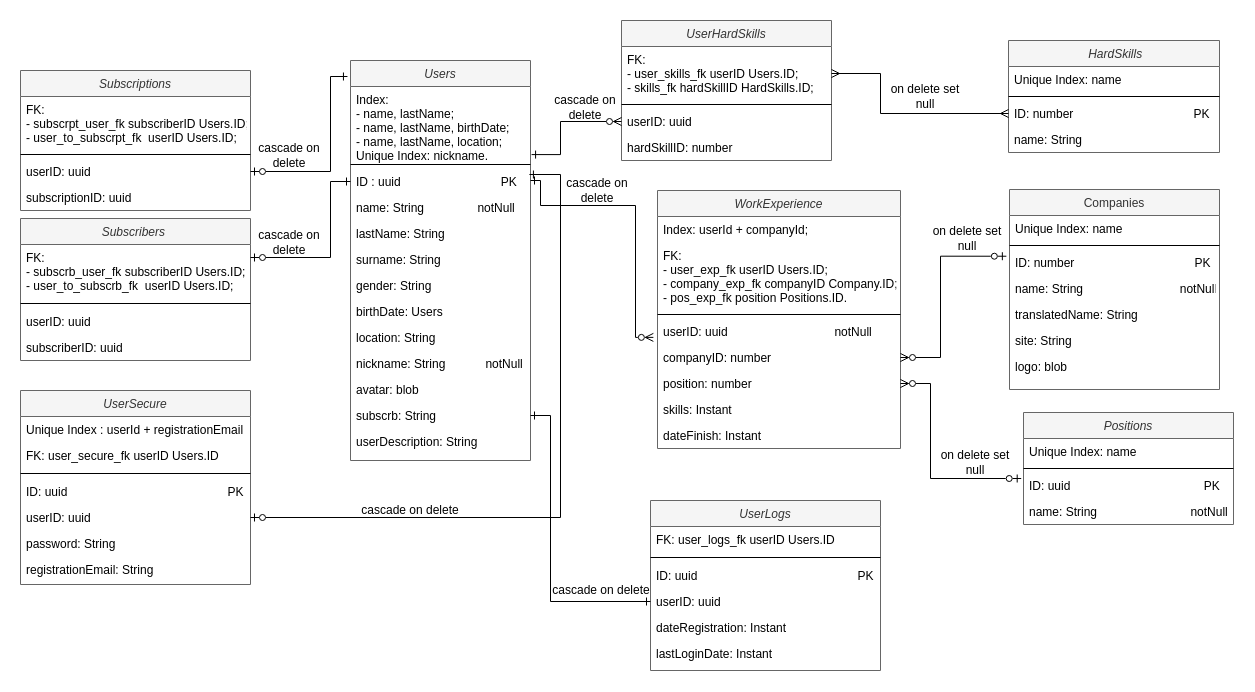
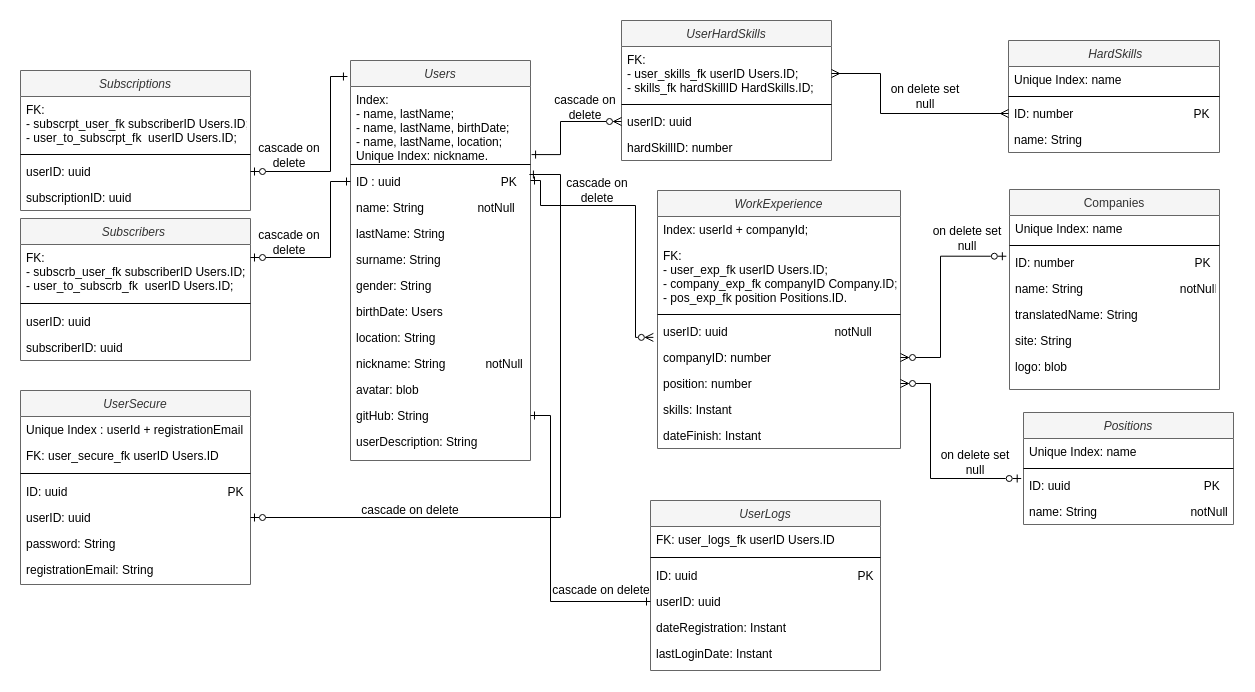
node "subscrb: String": label "subscrb: String" -> "gitHub: String"
